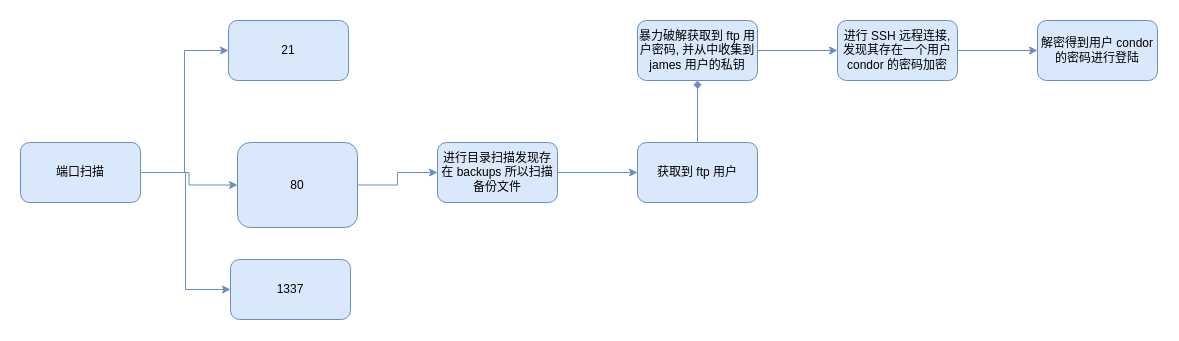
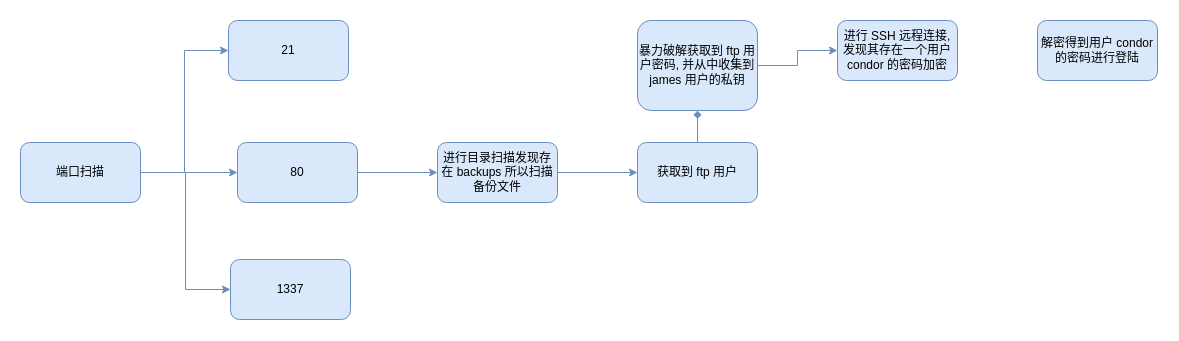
node "暴力破解获取到 ftp 用户密码, 并从中收集到 james 用户的私钥": size 120x60 -> 120x90
edge "进行 SSH 远程连接, 发现其存在一个用户 condor 的密码加密" -> "解密得到用户 condor 的密码进行登陆": removed
node "80": size 120x85 -> 120x60
